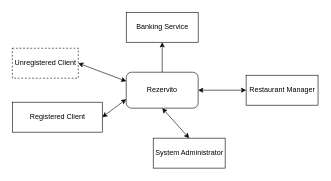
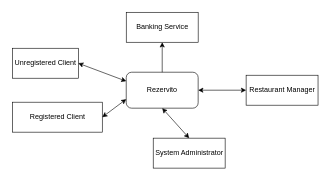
node "Unregistered Client": style dashed -> solid
